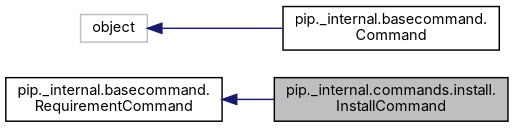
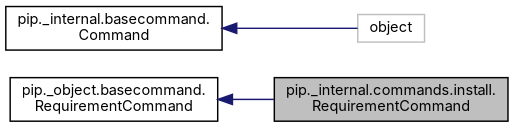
edge "pip._internal.basecommand. Command" -> "object": reversed
node "pip._internal.basecommand. RequirementCommand": label "pip._internal.basecommand. RequirementCommand" -> "pip._object.basecommand. RequirementCommand"
node "pip._internal.commands.install. InstallCommand": label "pip._internal.commands.install. InstallCommand" -> "pip._internal.commands.install. RequirementCommand"
